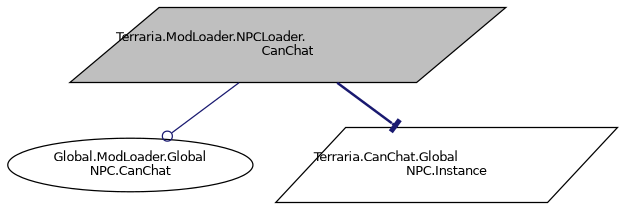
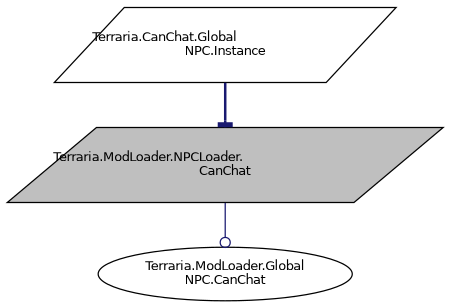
edge "Terraria.ModLoader.NPCLoader. CanChat" -> "Terraria.CanChat.Global NPC.Instance": reversed
node "Global.ModLoader.Global NPC.CanChat": label "Global.ModLoader.Global NPC.CanChat" -> "Terraria.ModLoader.Global NPC.CanChat"
